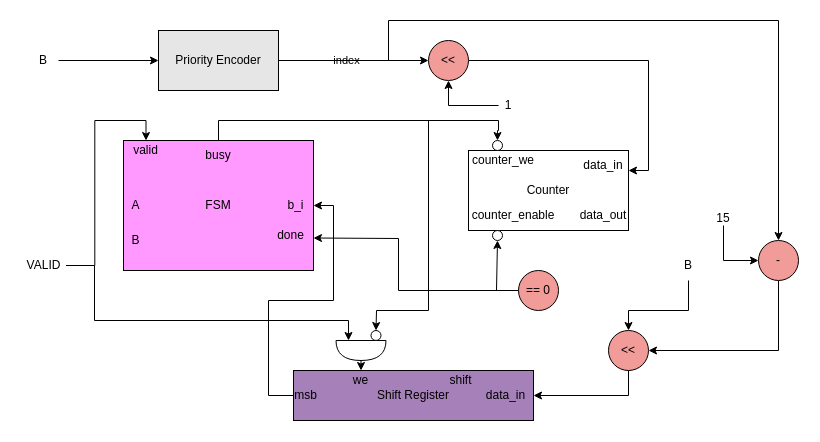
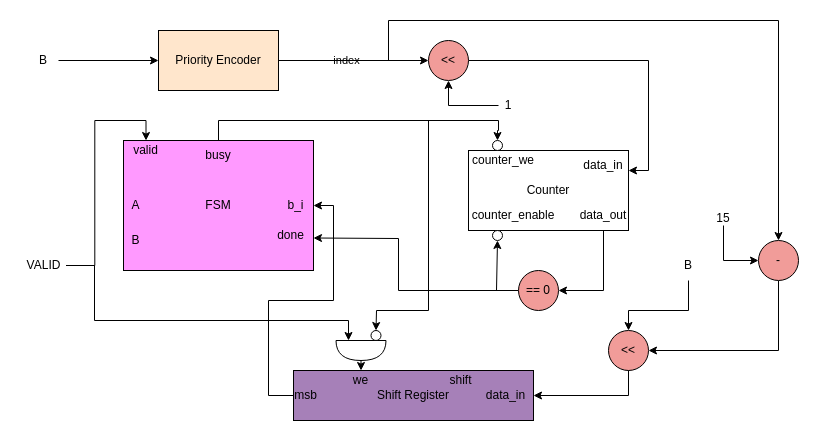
node "Priority Encoder": fillcolor #e6e6e6 -> #ffe6cc
edge "data_out" -> "== 0": added
